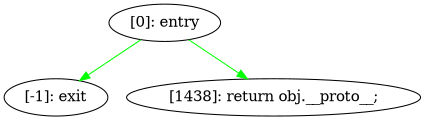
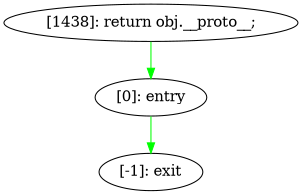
edge "[0]: entry" -> "[1438]: return obj.__proto__;": reversed
